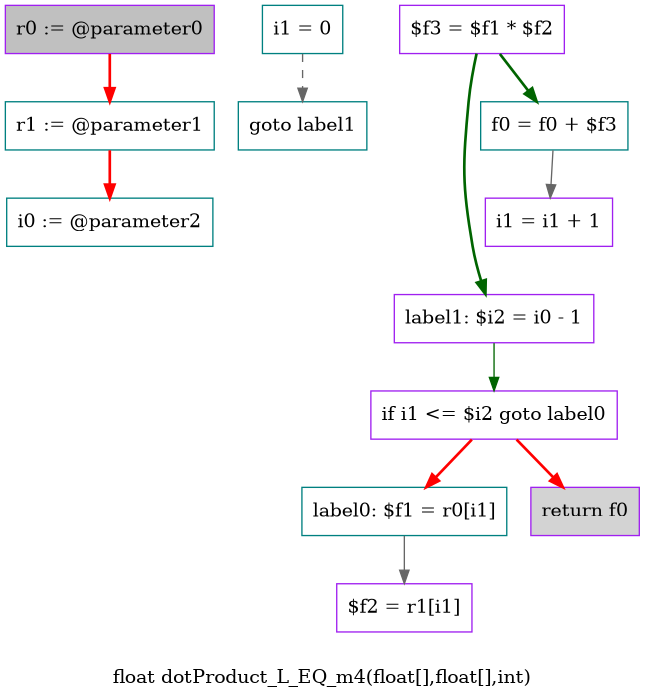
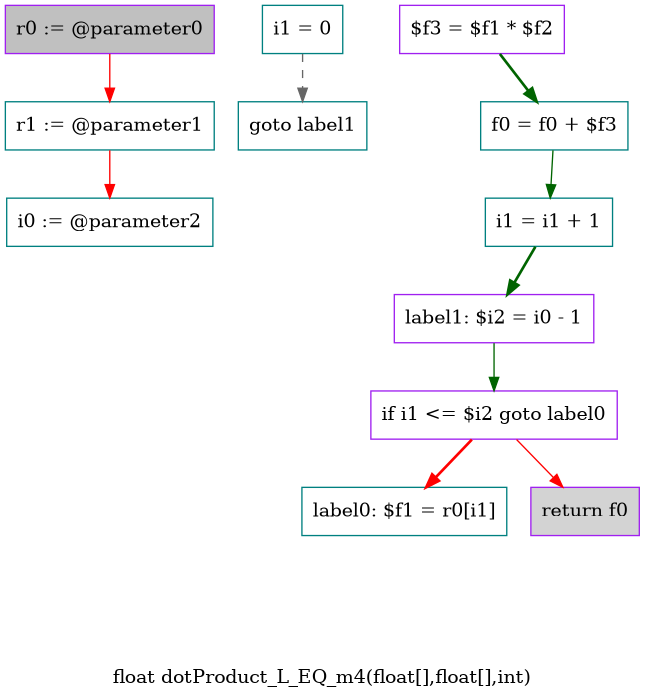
edge "r0 := @parameter0" -> "r1 := @parameter1": style bold -> solid
edge "r1 := @parameter1" -> "i0 := @parameter2": style bold -> solid
edge "f0 = f0 + $f3" -> "i1 = i1 + 1": color gray40 -> darkgreen
edge "$f3 = $f1 * $f2" -> "label1: $i2 = i0 - 1": now "i1 = i1 + 1" -> "label1: $i2 = i0 - 1"
node "i1 = i1 + 1": color purple -> teal
edge "if i1 <= $i2 goto label0" -> "return f0": style bold -> solid
node "$f2 = r1[i1]": removed
